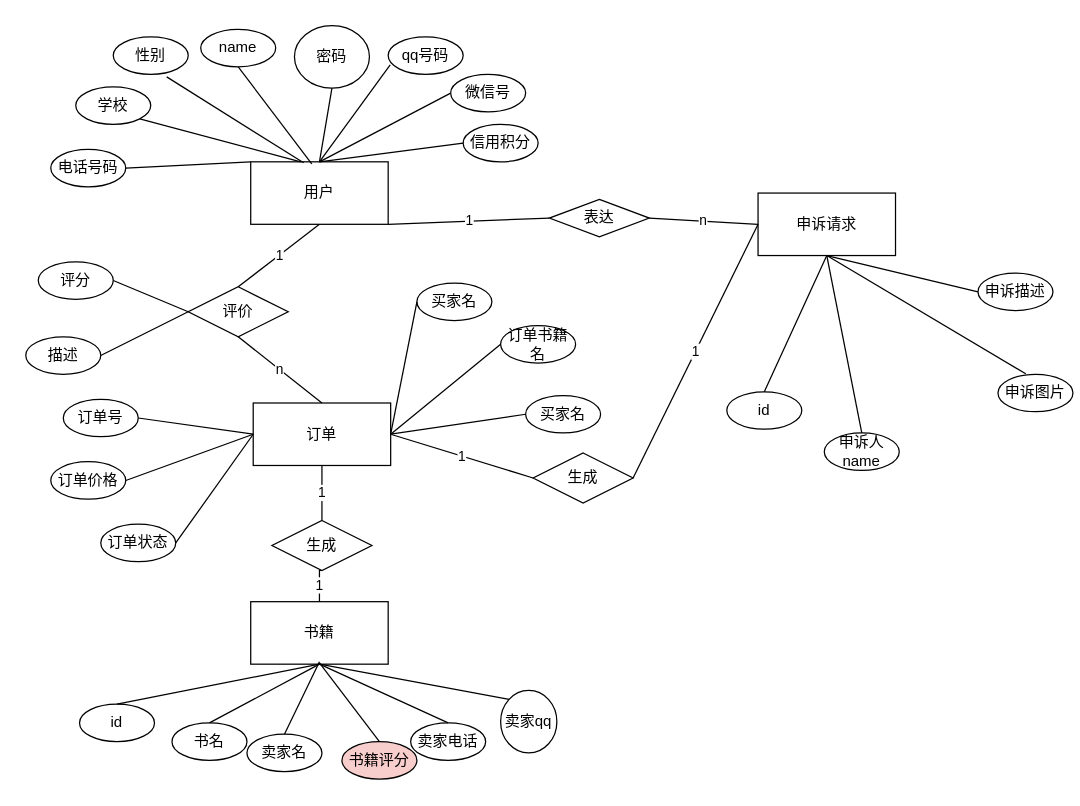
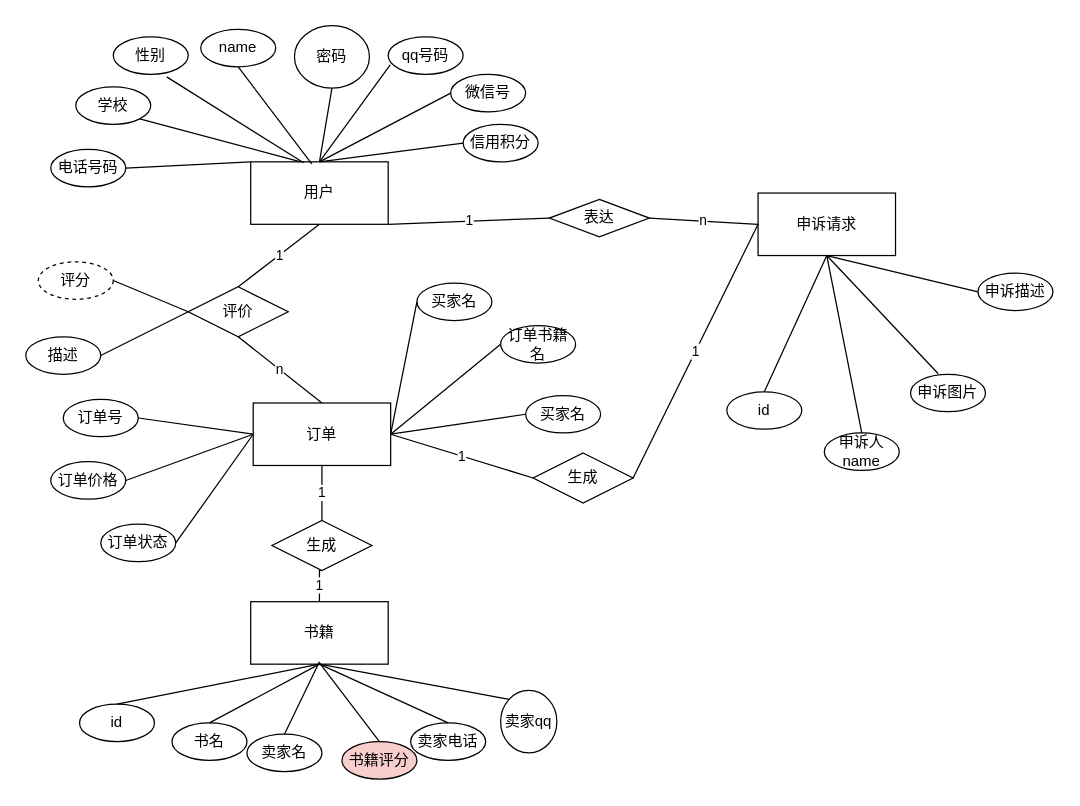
node "评分": style solid -> dashed
node "申诉图片": moved (1036, 393) -> (948, 393)
